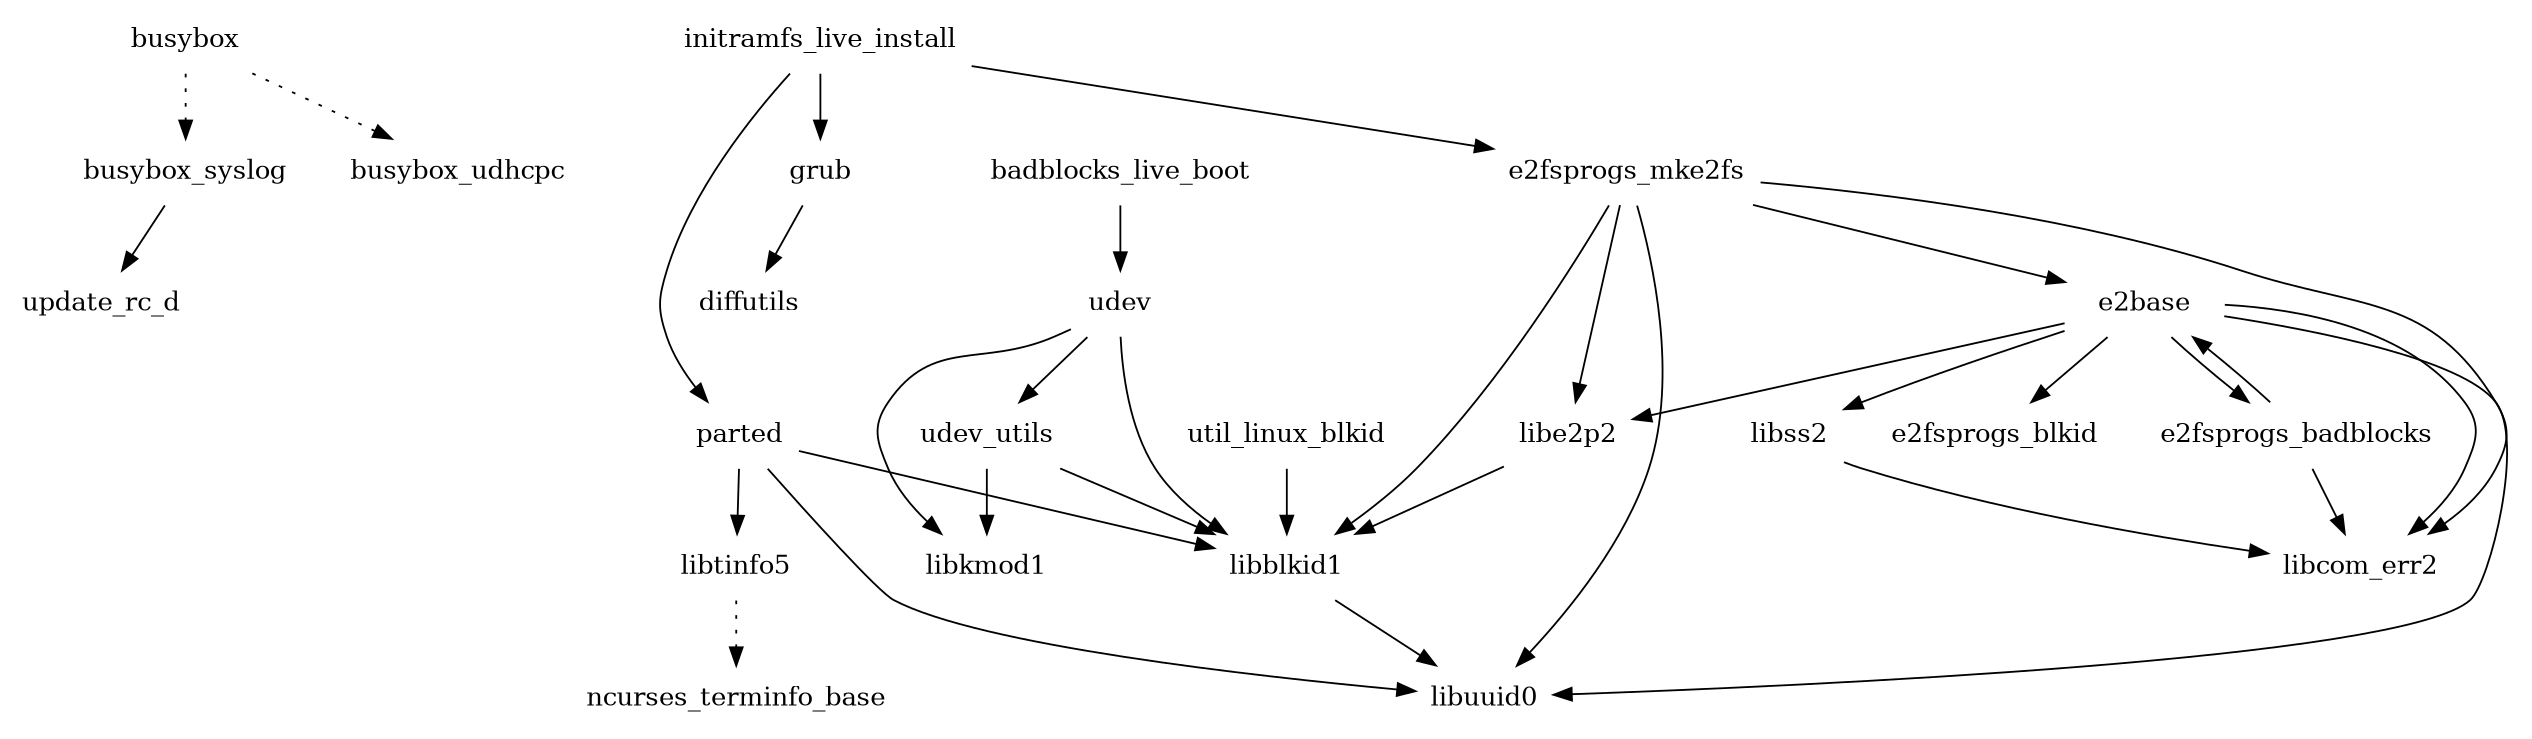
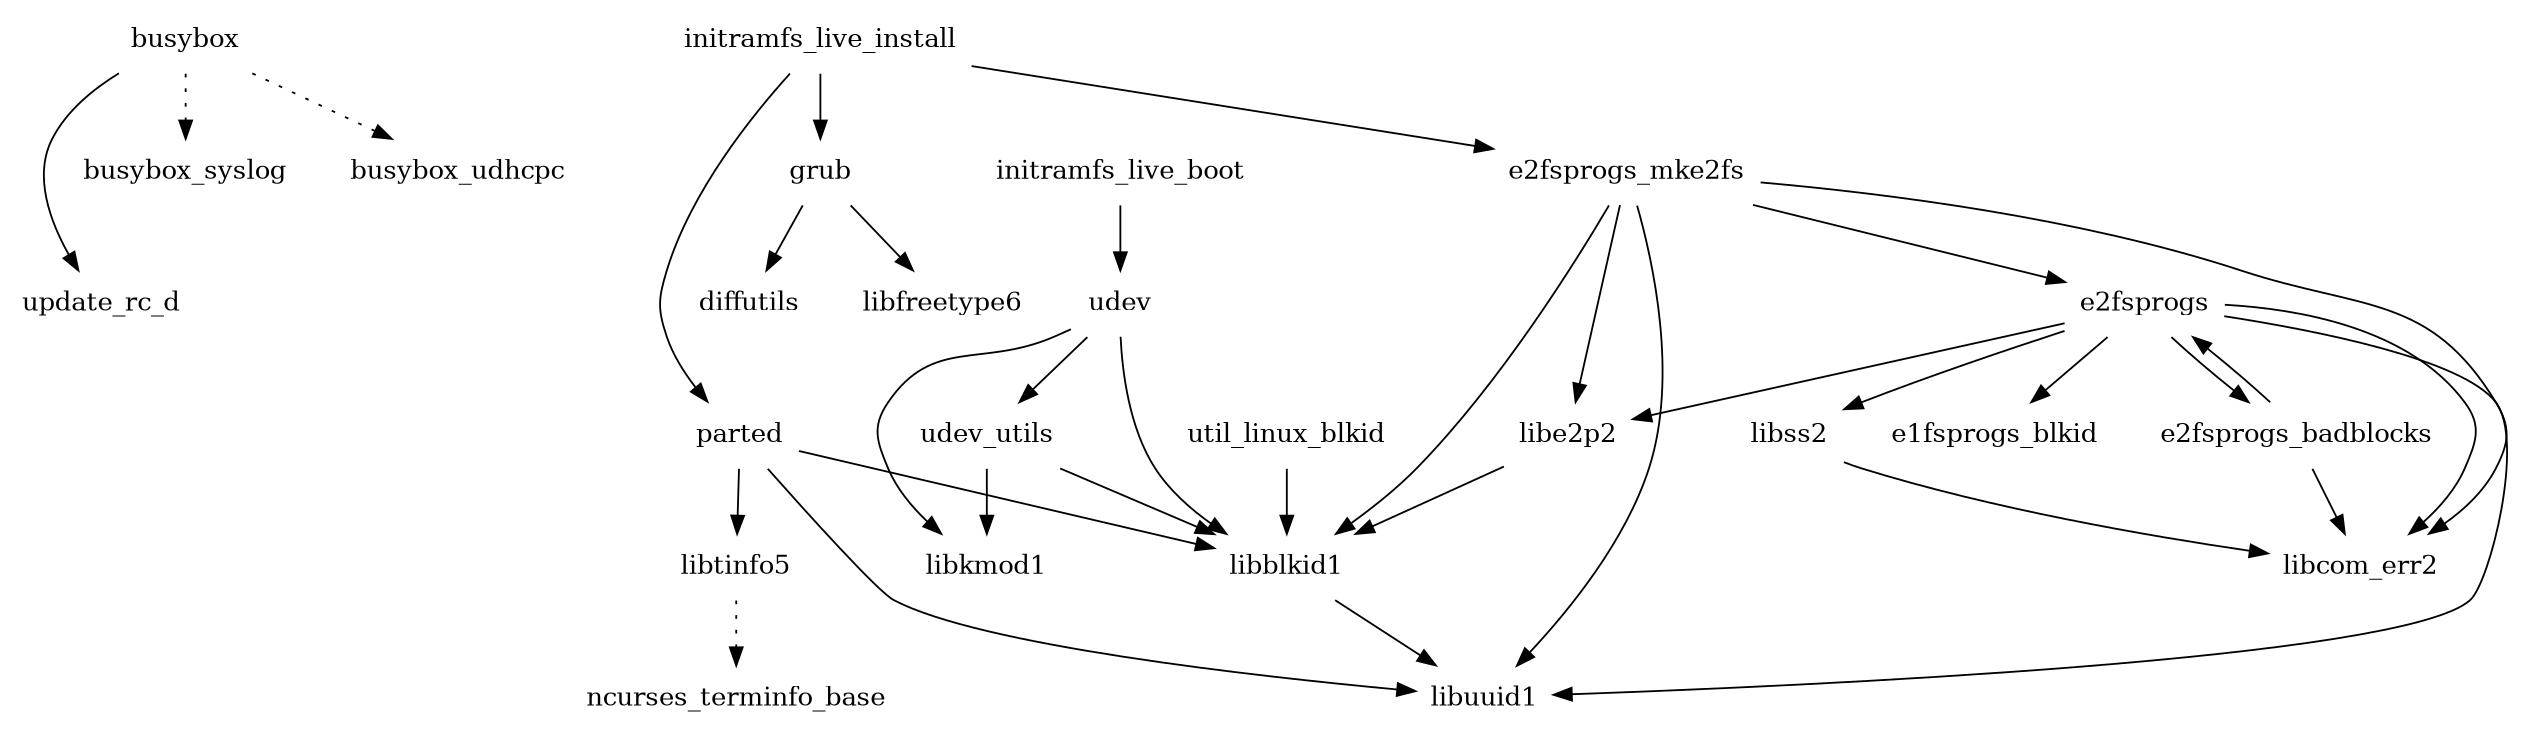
node "badblocks_live_boot": label "badblocks_live_boot" -> "initramfs_live_boot"
edge "busybox_syslog" -> "update_rc_d": now "busybox" -> "update_rc_d"
node "libfreetype6": added
node "e2base": label "e2base" -> "e2fsprogs"
node "e2fsprogs_blkid": label "e2fsprogs_blkid" -> "e1fsprogs_blkid"
node "libuuid0": label "libuuid0" -> "libuuid1"
